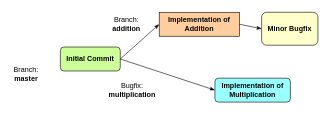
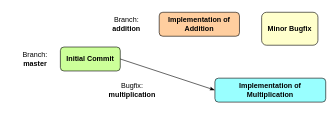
node "Implementation of Addition": shape rectangle -> rounded rectangle
edge "Implementation of Addition" -> "Minor Bugfix": removed
edge "Initial Commit" -> "Implementation of Addition": removed
node "Branch: master": moved (26, 74) -> (35, 59)
node "Implementation of Multiplication": size 76x24 -> 111x24
